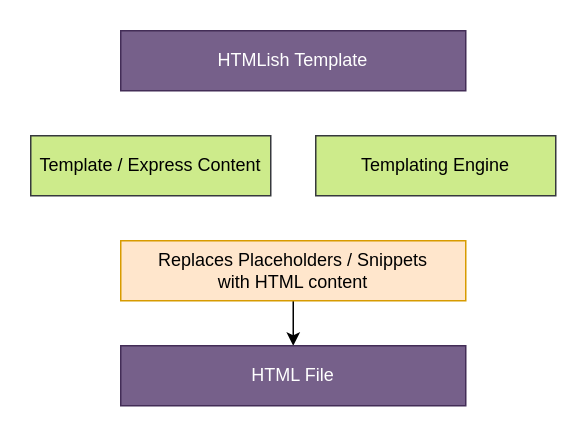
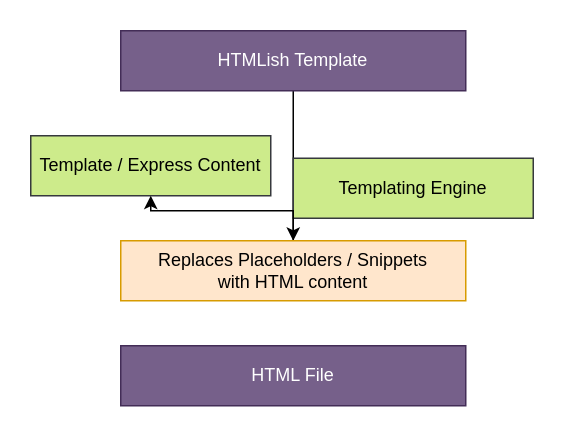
edge "HTMLish Template" -> "Replaces Placeholders / Snippets with HTML content": added
node "Templating Engine": moved (436, 166) -> (413, 188)
edge "Replaces Placeholders / Snippets with HTML content" -> "HTML File": now "Replaces Placeholders / Snippets with HTML content" -> "Template / Express Content"
